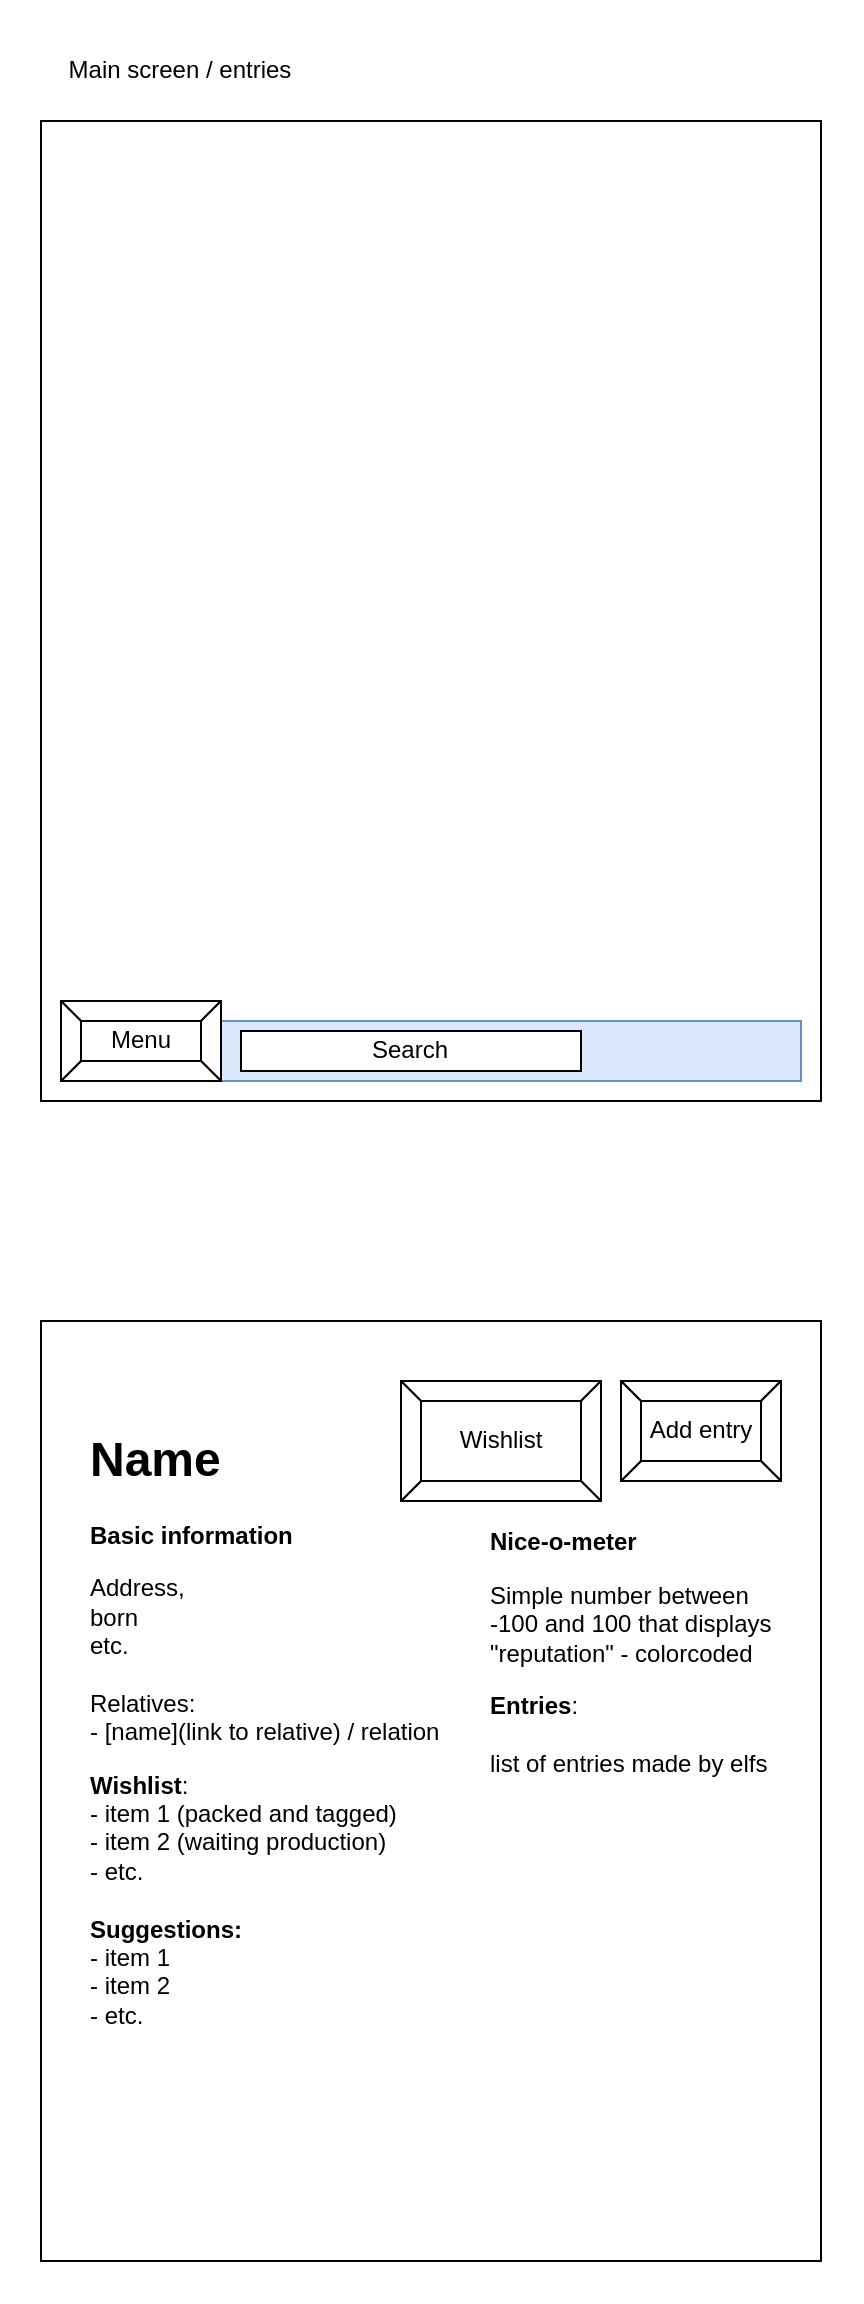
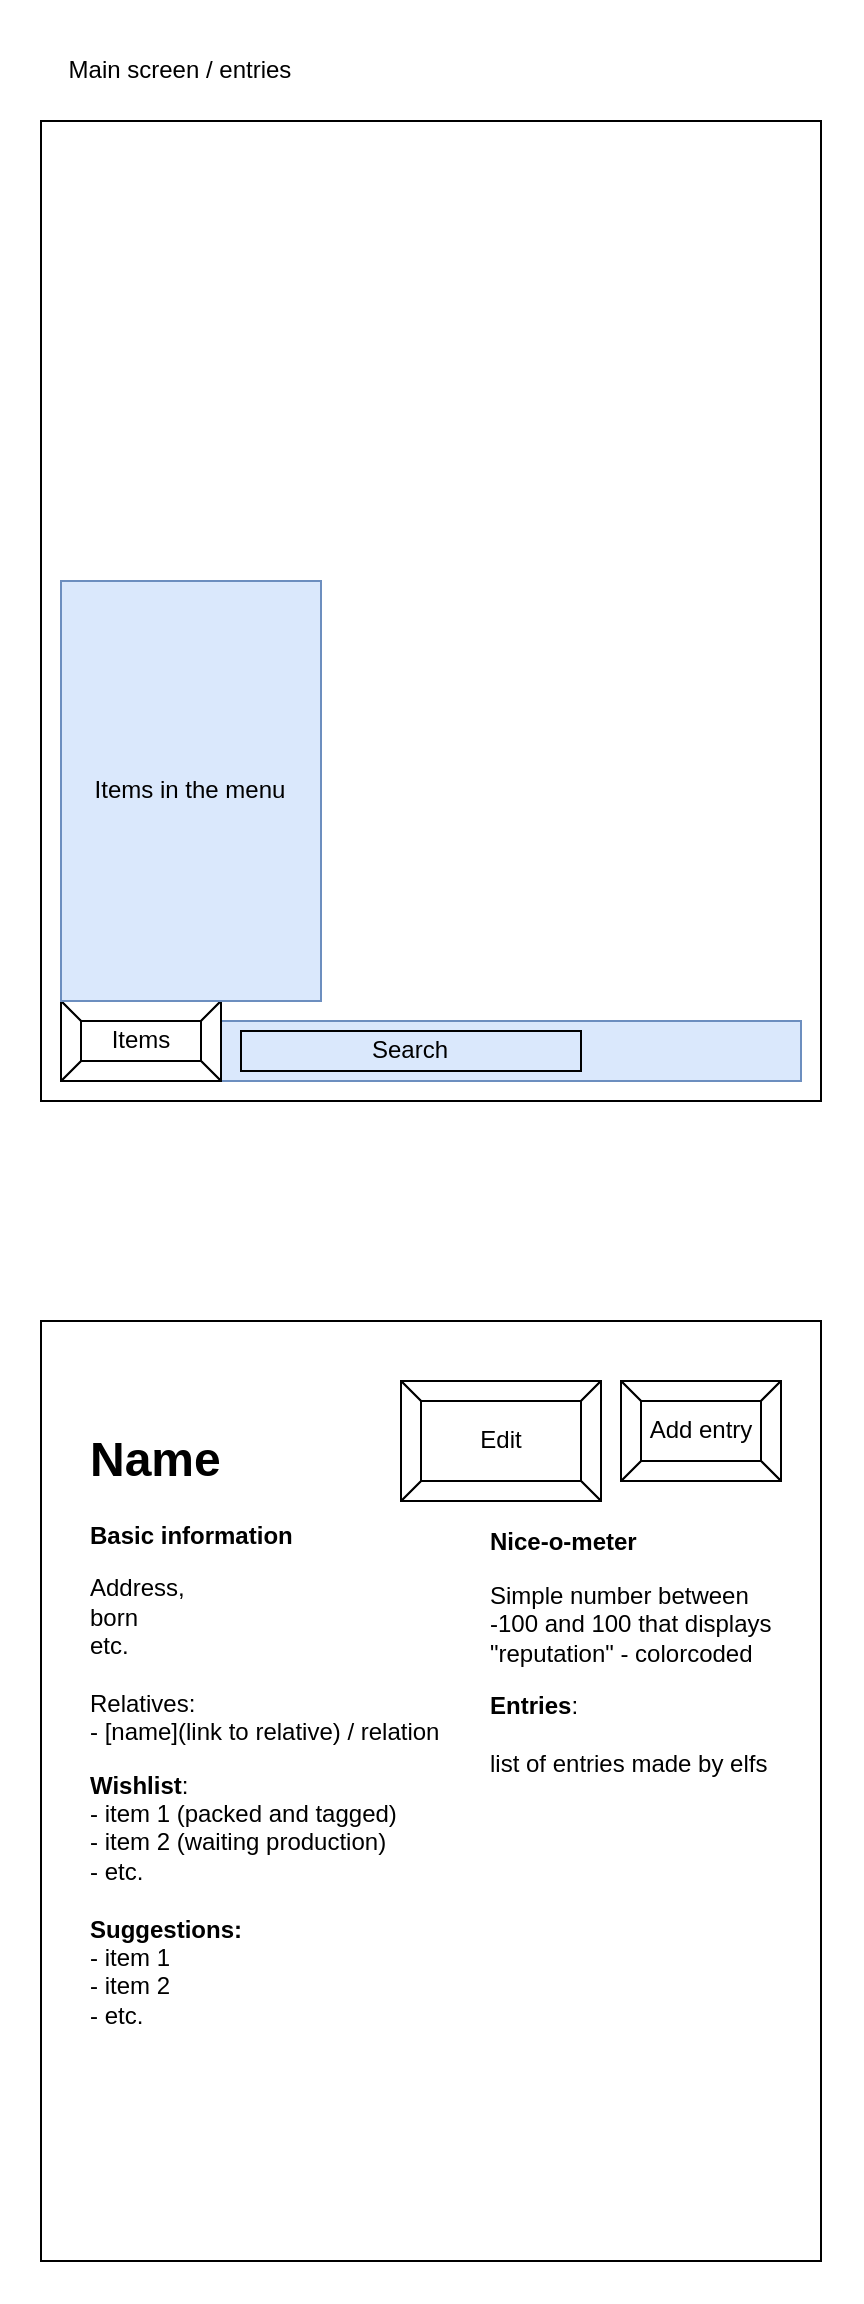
node "Items in the menu": added
node "Menu": label "Menu" -> "Items"
node "Search": fillcolor #ffffff -> #dae8fc
node "Wishlist": label "Wishlist" -> "Edit"
